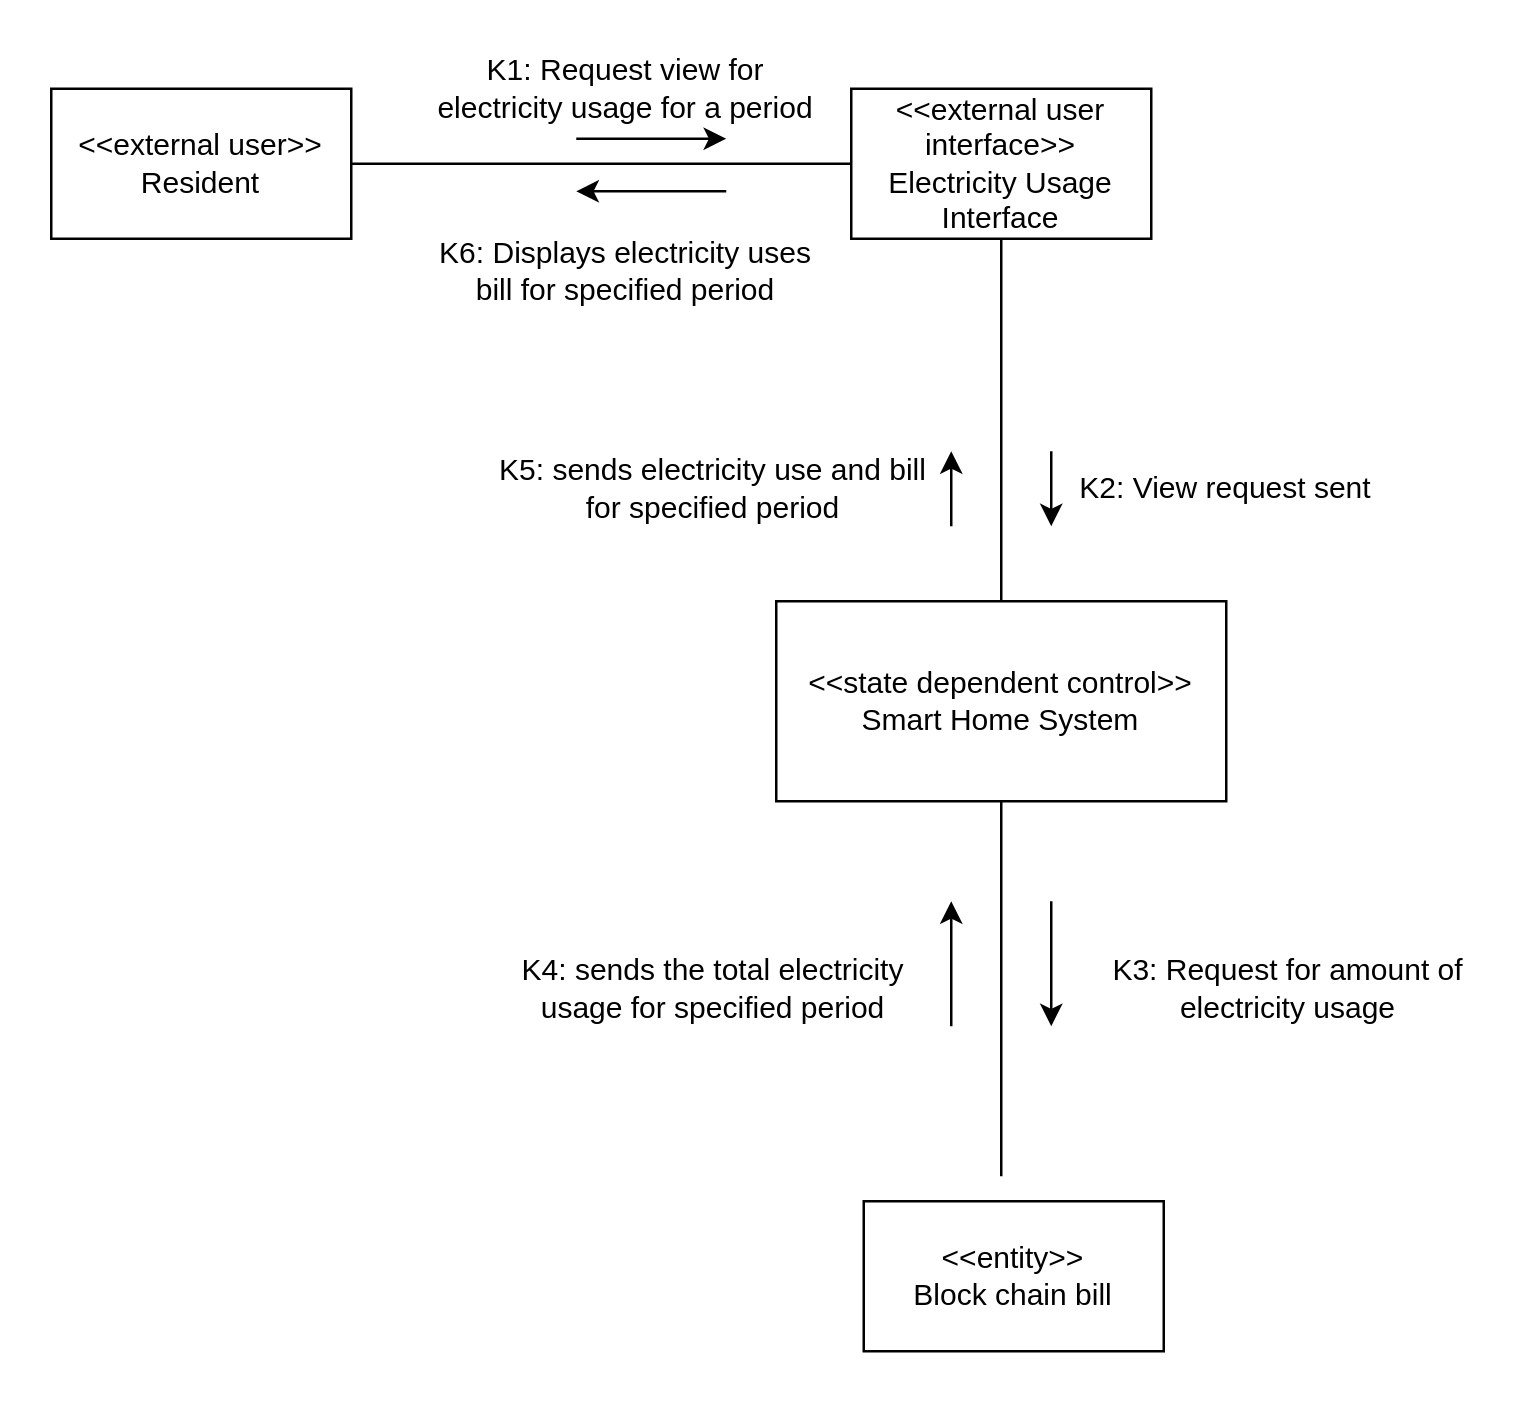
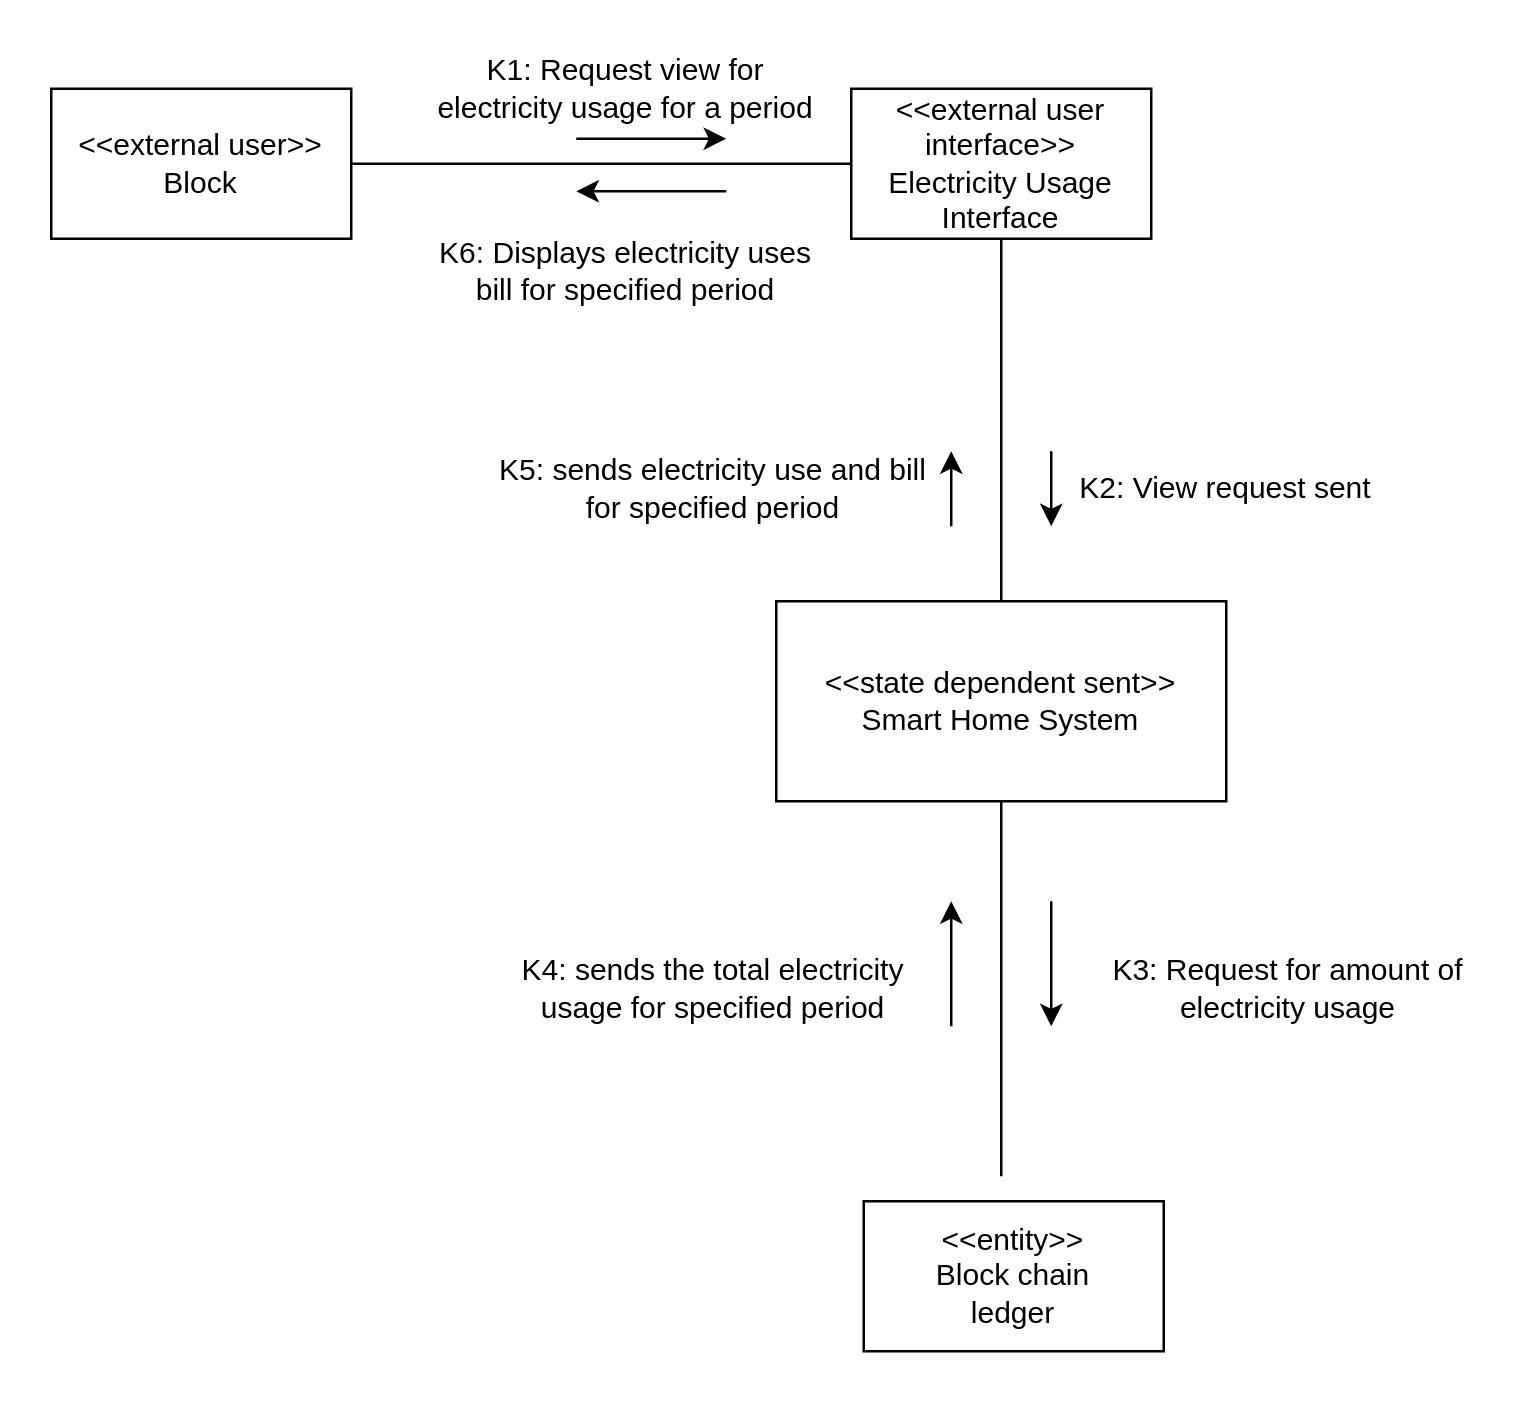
node "<<external user>> Resident": label "<<external user>> Resident" -> "<<external user>> Block"
node "<<state dependent control>> Smart Home System": label "<<state dependent control>> Smart Home System" -> "<<state dependent sent>> Smart Home System"
node "<<entity>> Block chain bill": label "<<entity>> Block chain bill" -> "<<entity>> Block chain ledger"
